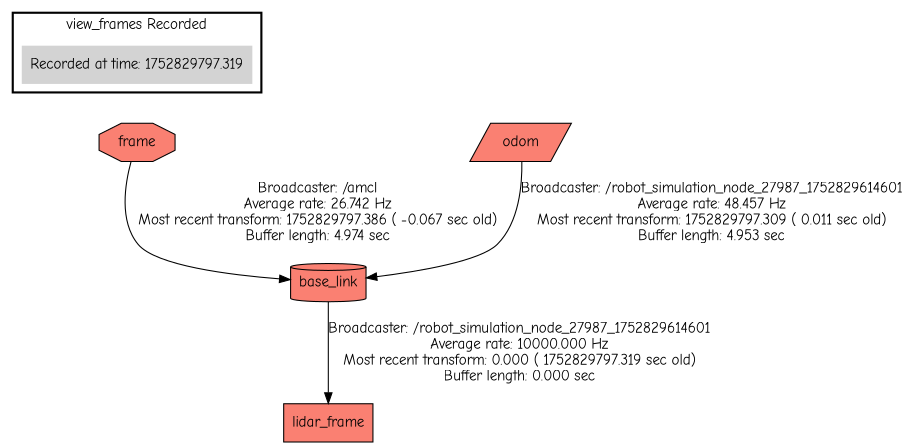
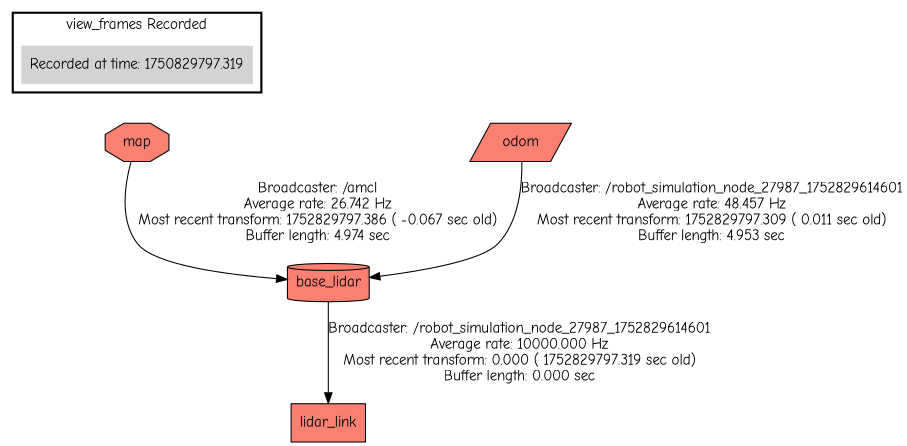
node "Recorded at time: 1752829797.319": label "Recorded at time: 1752829797.319" -> "Recorded at time: 1750829797.319"
node "frame": label "frame" -> "map"
node "base_link": label "base_link" -> "base_lidar"
node "lidar_frame": label "lidar_frame" -> "lidar_link"
